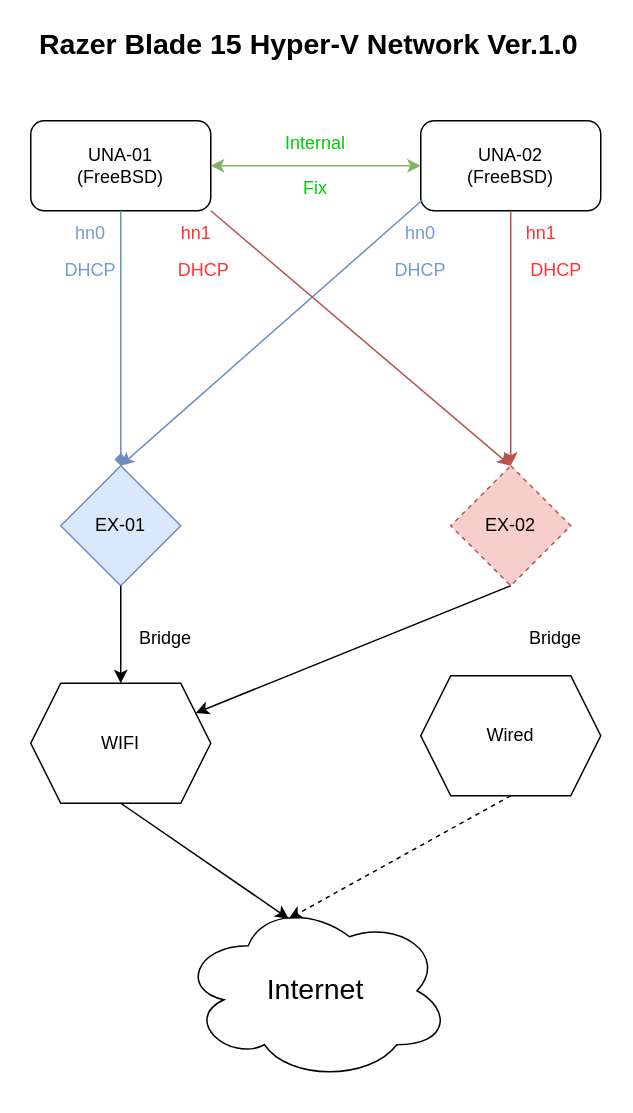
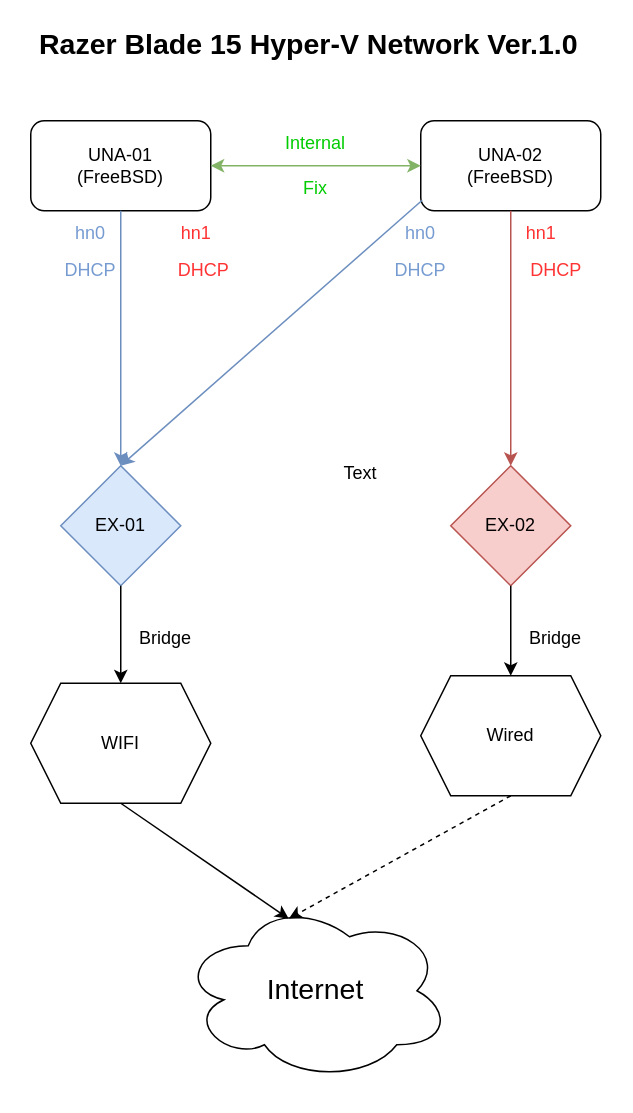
edge "UNA-01 (FreeBSD)" -> "EX-02": removed
edge "UNA-01 (FreeBSD)" -> "EX-01": arrowhead diamond -> classic
node "Text": added
node "EX-02": style dashed -> solid
edge "EX-02" -> "WIFI": now "EX-02" -> "Wired"
